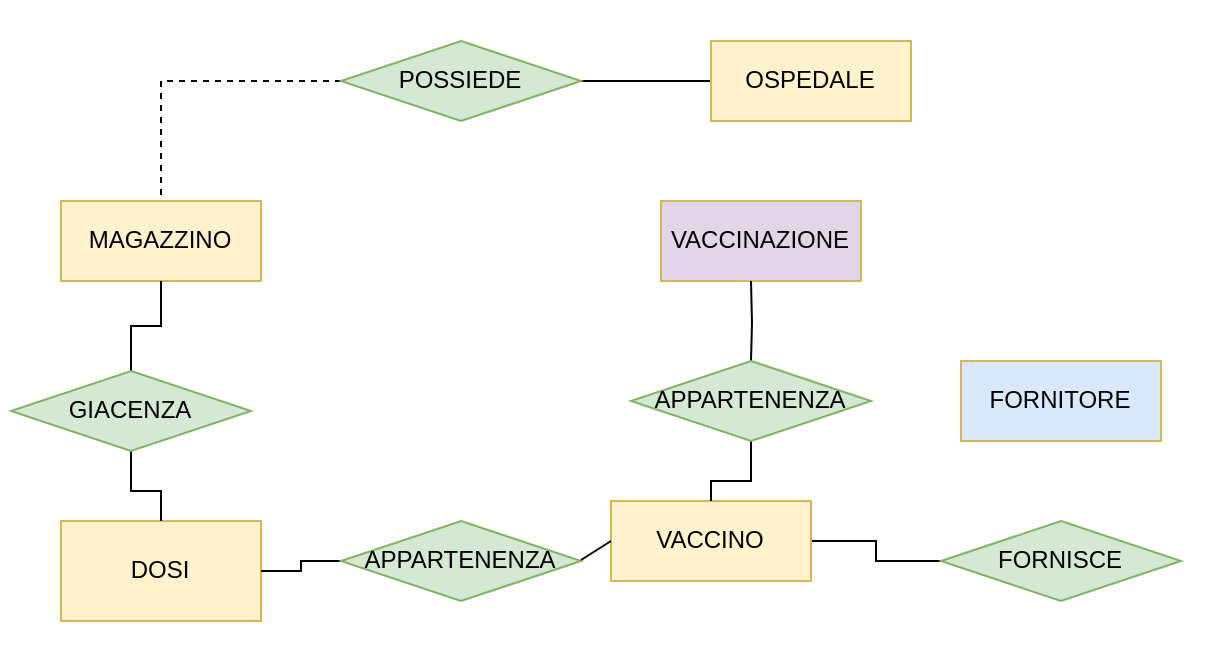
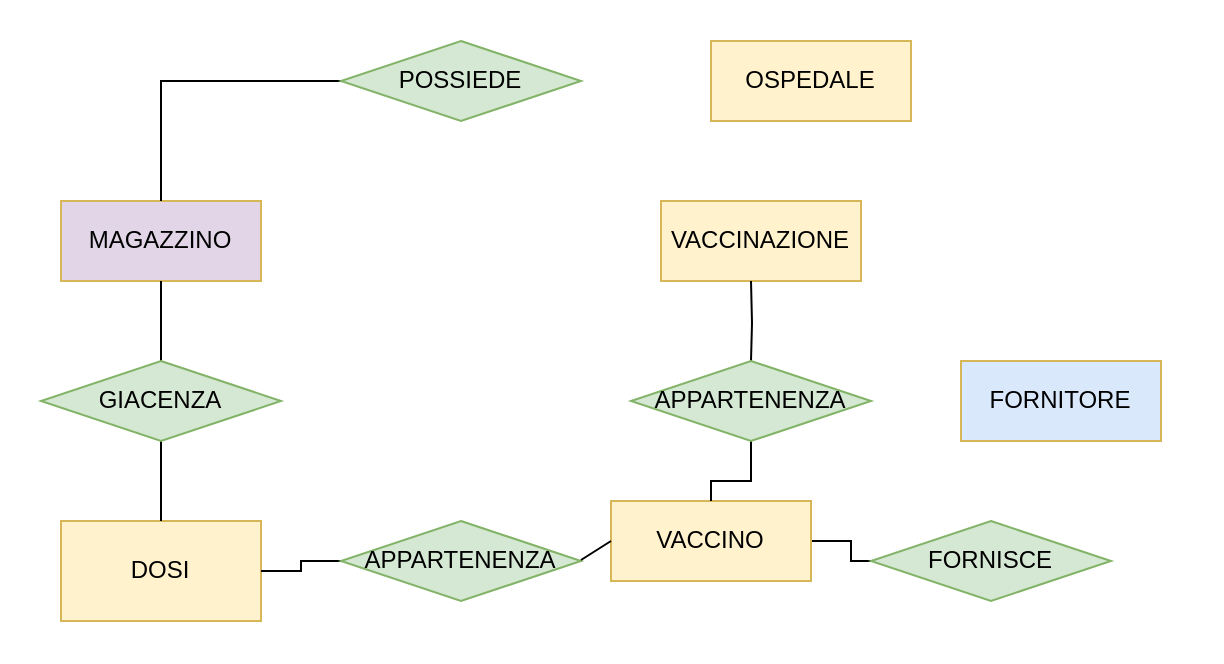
edge "POSSIEDE" -- "MAGAZZINO": style dashed -> solid
edge "POSSIEDE" -- "OSPEDALE": removed
node "MAGAZZINO": fillcolor #fff2cc -> #e1d5e7
node "VACCINAZIONE": fillcolor #e1d5e7 -> #fff2cc
node "GIACENZA": moved (131, 411) -> (161, 401)
node "FORNISCE": moved (1061, 561) -> (991, 561)
